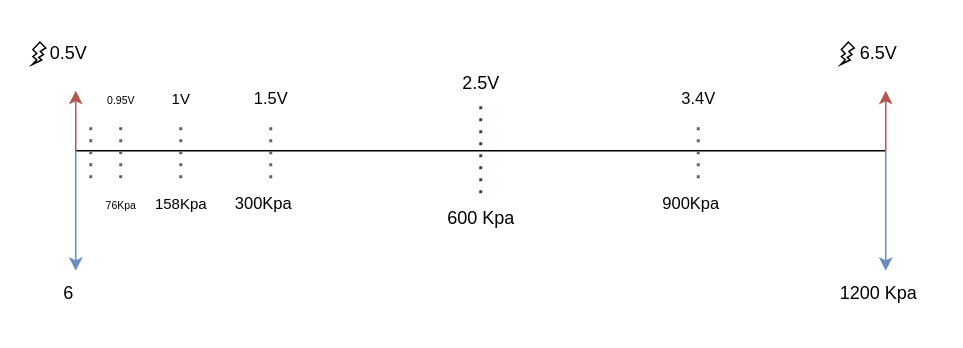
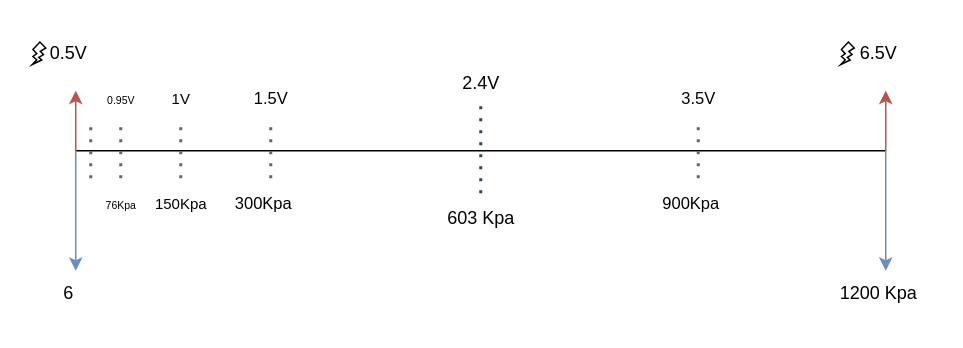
node "2.5V": label "2.5V" -> "2.4V"
node "3.4V": label "3.4V" -> "3.5V"
node "158Kpa": label "158Kpa" -> "150Kpa"
node "600 Kpa": label "600 Kpa" -> "603 Kpa"
